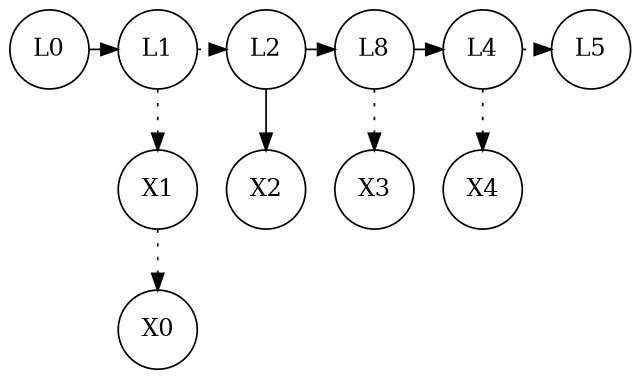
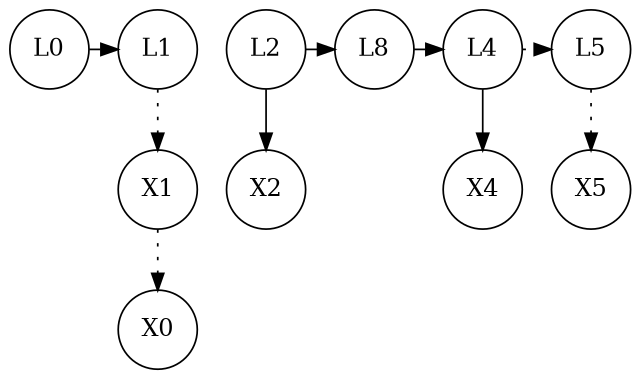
edge "L1" -> "L2": removed
edge "L4" -> "X4": style dotted -> solid
node "X3": removed
node "X5": added
